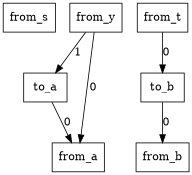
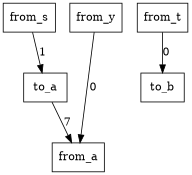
edge "from_y" -> "to_a": now "from_s" -> "to_a"
edge "to_a" -> "from_a": label "0" -> "7"
node "from_b": removed
